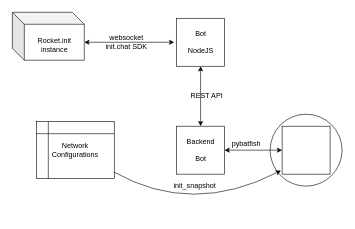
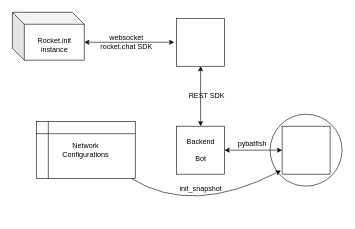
node "websocket init.chat SDK": label "websocket init.chat SDK" -> "websocket rocket.chat SDK"
node "Bot NodeJS": removed
node "REST API": label "REST API" -> "REST SDK"
node "pybatfish": moved (246, 144) -> (252, 144)
node "Network Configurations": size 78x57 -> 99x57
node "init_snapshot": moved (195, 186) -> (201, 189)
